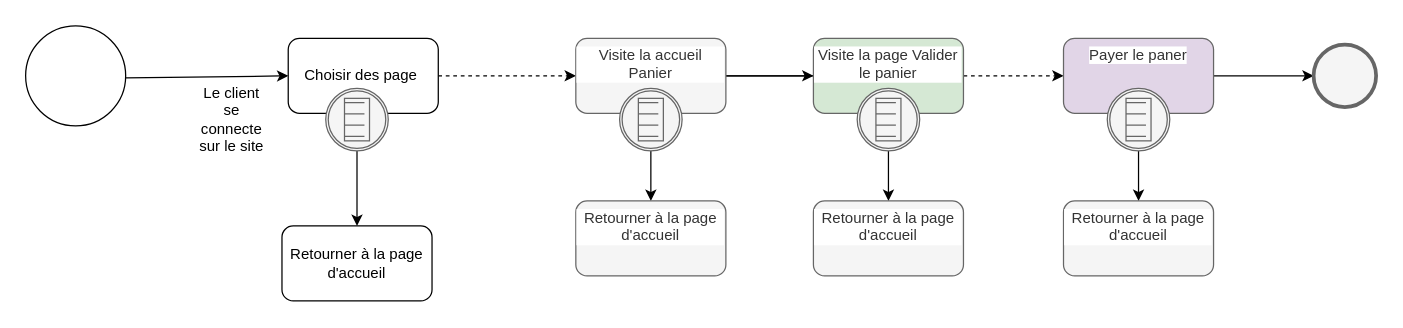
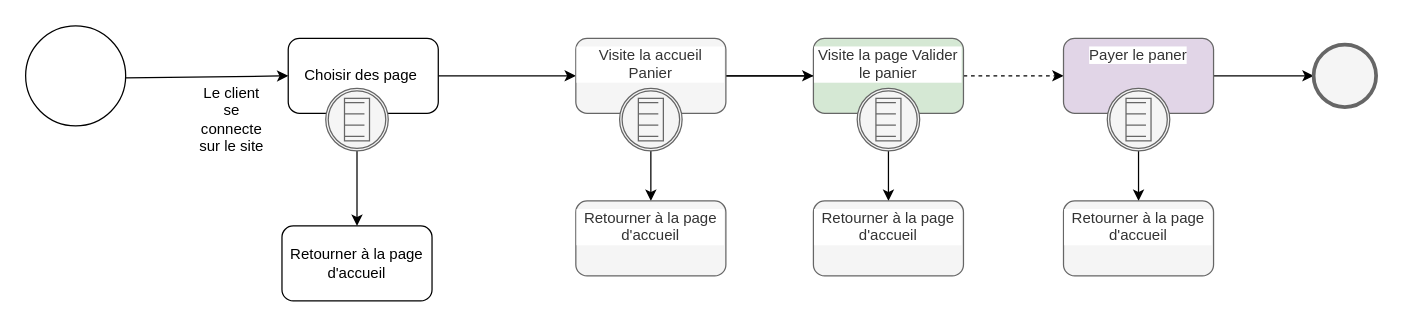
edge "Choisir des page" -> "Visite la accueil Panier": style dashed -> solid
